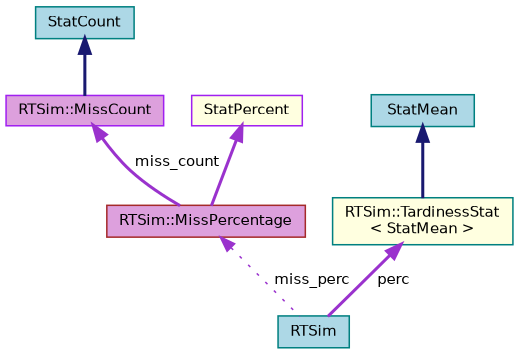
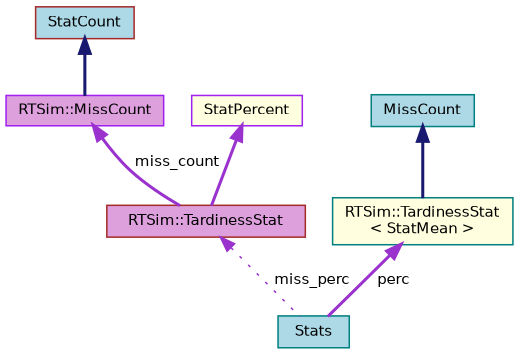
node "StatCount": color teal -> brown
node "StatMean": label "StatMean" -> "MissCount"
node "RTSim::MissPercentage": label "RTSim::MissPercentage" -> "RTSim::TardinessStat"
node "RTSim": label "RTSim" -> "Stats"
